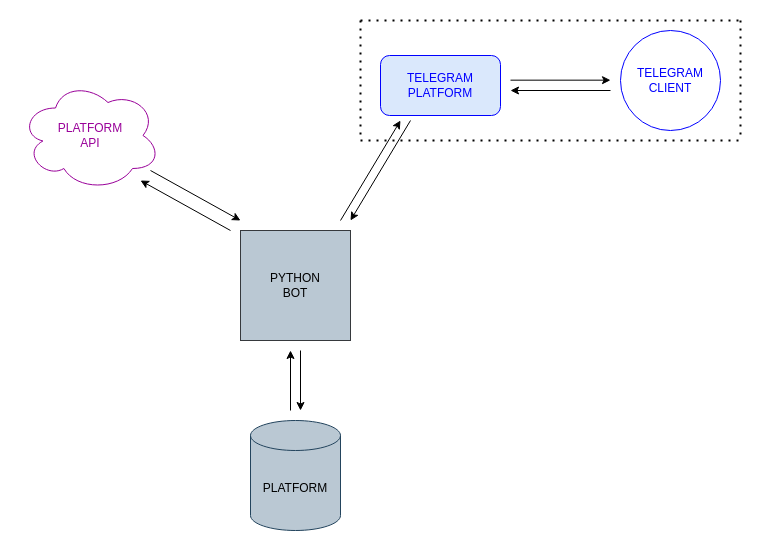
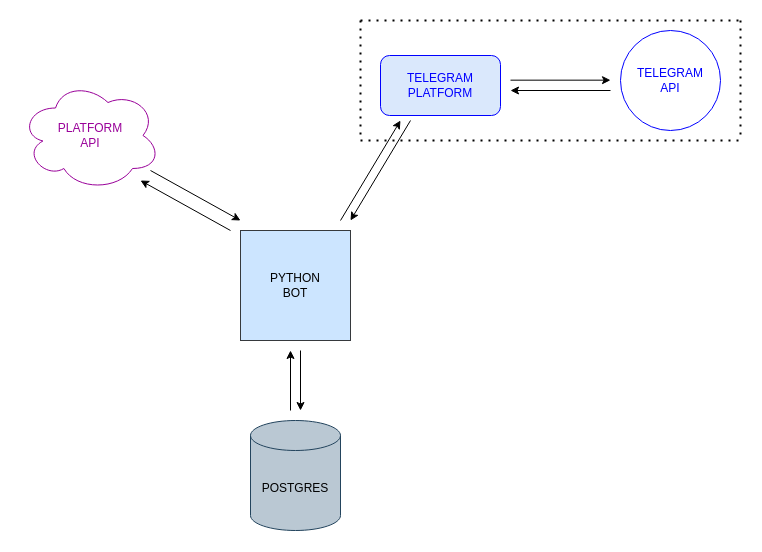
node "TELEGRAM CLIENT": label "TELEGRAM CLIENT" -> "TELEGRAM API"
node "PYTHON BOT": fillcolor #bac8d3 -> #cce5ff
node "PLATFORM": label "PLATFORM" -> "POSTGRES"
